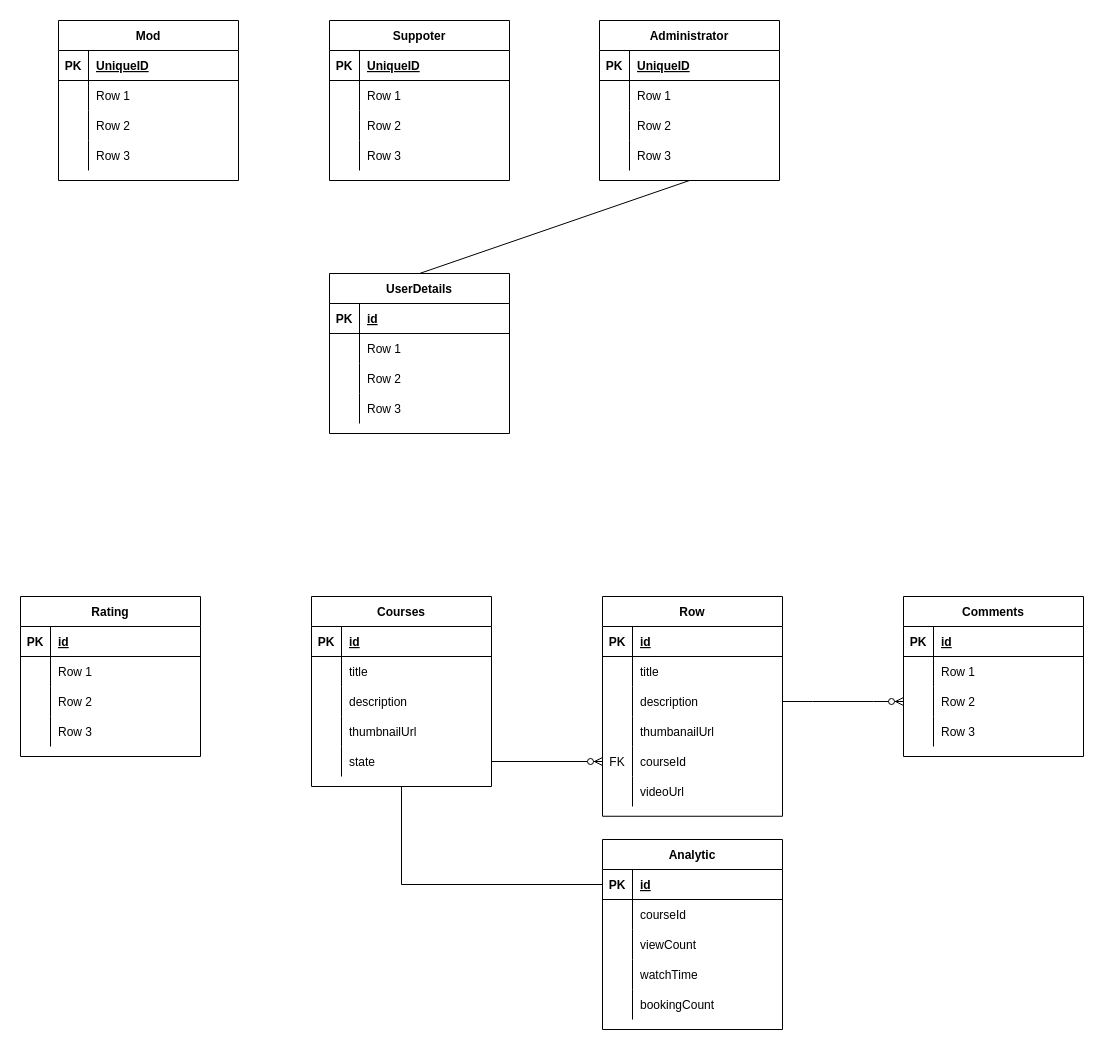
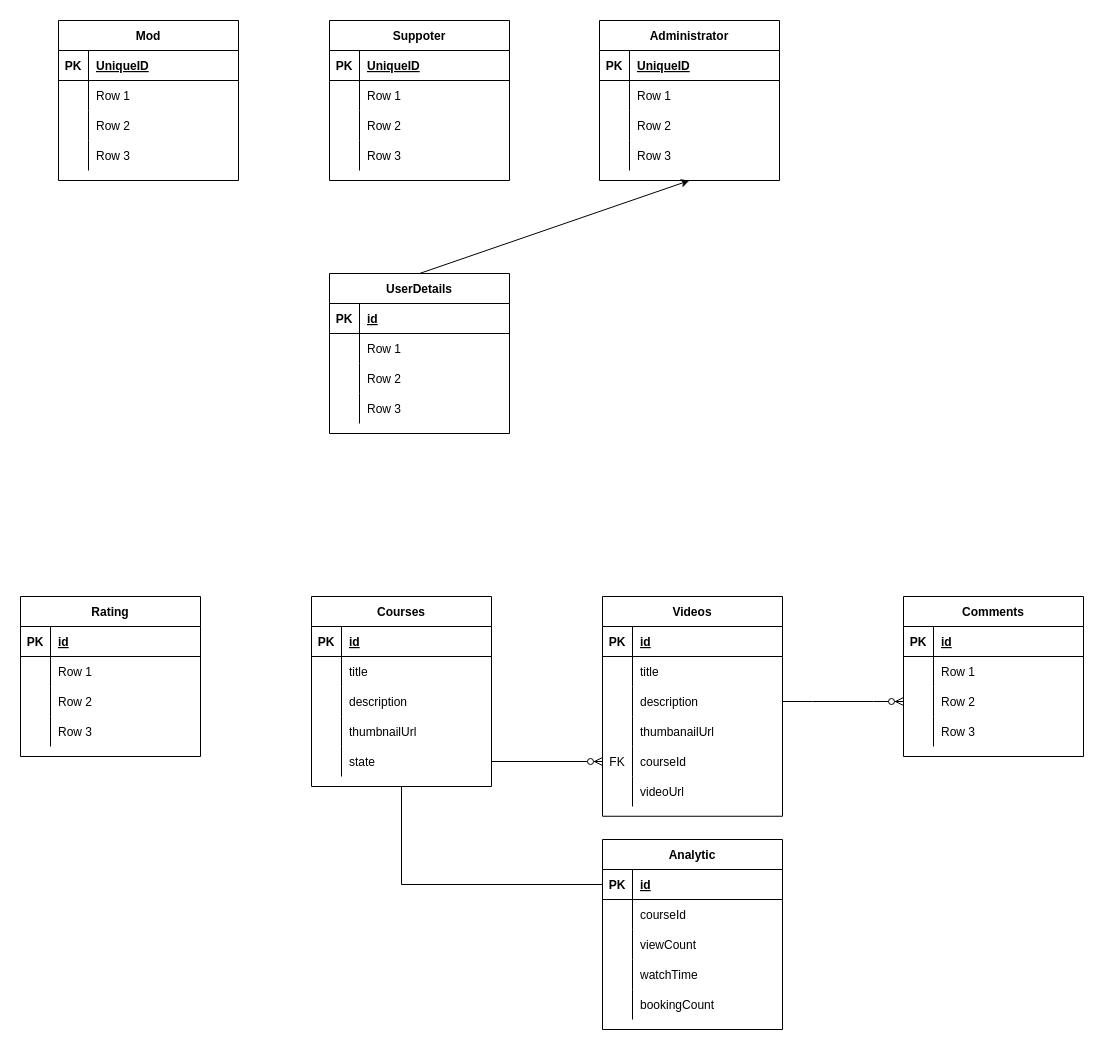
edge "Administrator" -- "UserDetails": arrowhead none -> classic
node "Row": label "Row" -> "Videos"
